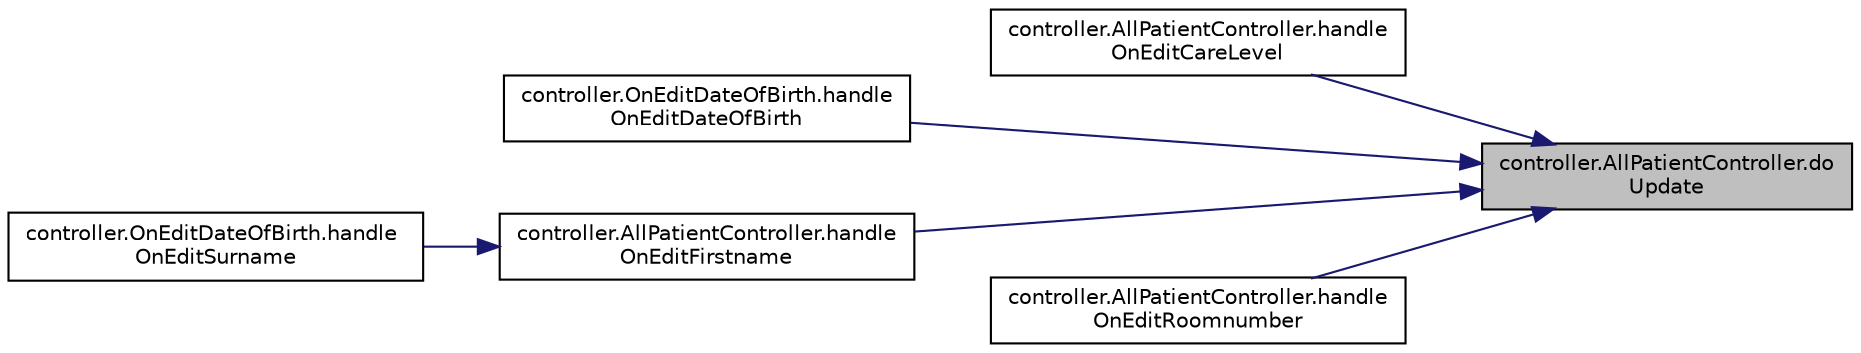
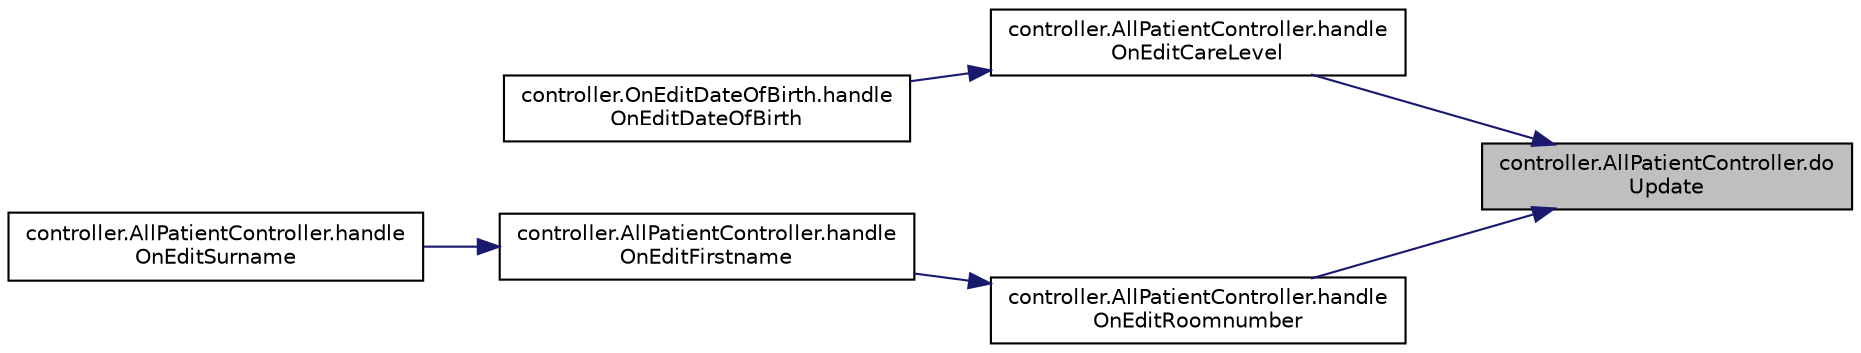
edge "controller.OnEditDateOfBirth.handle OnEditDateOfBirth" -> "controller.AllPatientController.do Update": now "controller.OnEditDateOfBirth.handle OnEditDateOfBirth" -> "controller.AllPatientController.handle OnEditCareLevel"
edge "controller.AllPatientController.handle OnEditFirstname" -> "controller.AllPatientController.do Update": now "controller.AllPatientController.handle OnEditFirstname" -> "controller.AllPatientController.handle OnEditRoomnumber"
node "controller.OnEditDateOfBirth.handle OnEditSurname": label "controller.OnEditDateOfBirth.handle OnEditSurname" -> "controller.AllPatientController.handle OnEditSurname"
